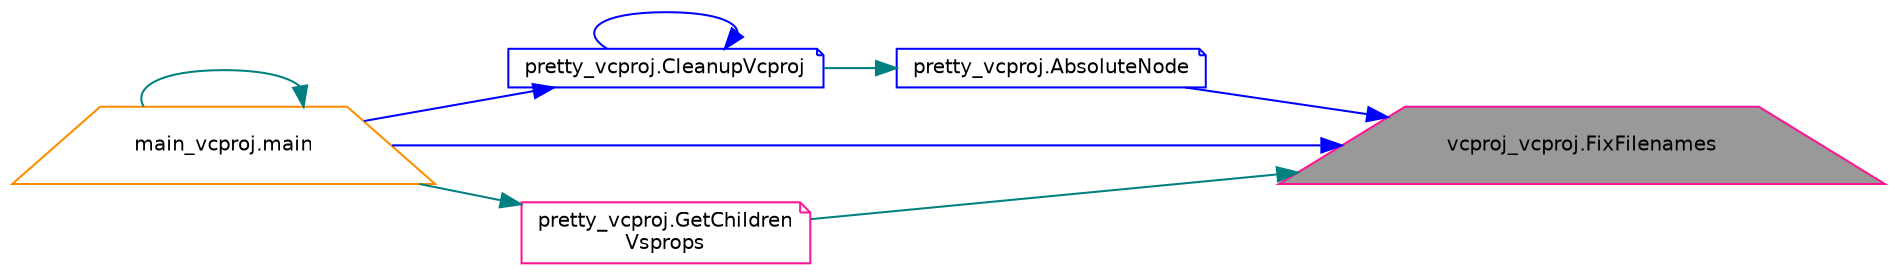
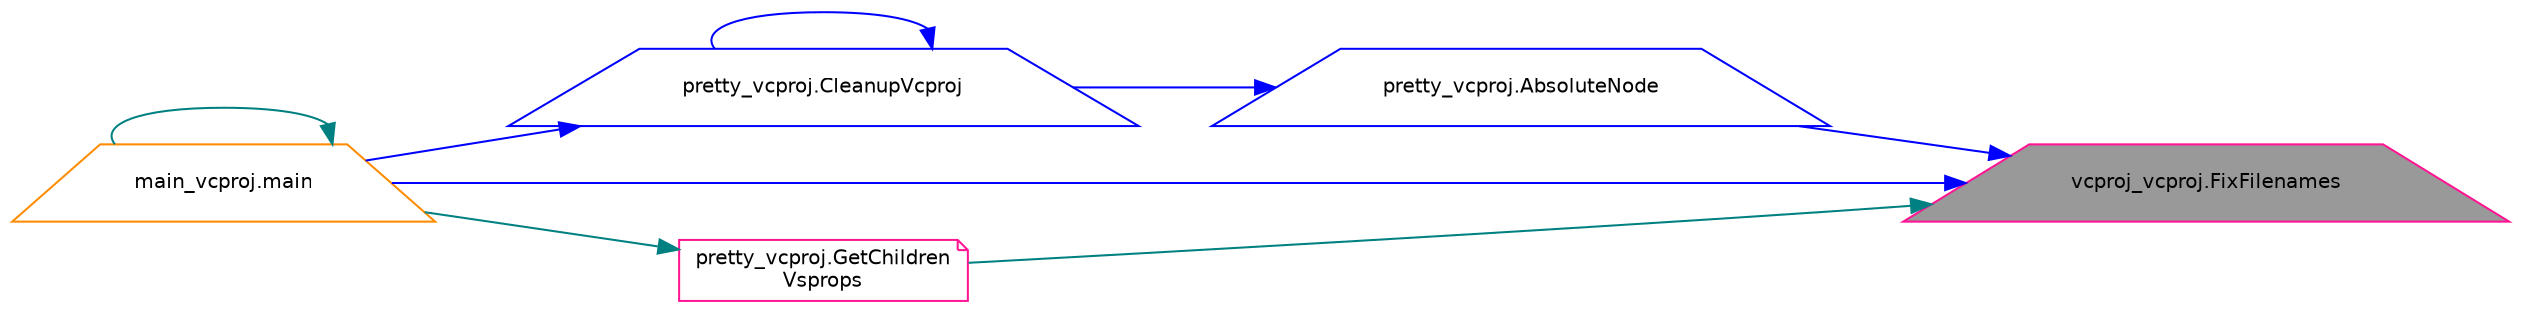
node "pretty_vcproj.CleanupVcproj": shape note -> trapezium
edge "pretty_vcproj.CleanupVcproj" -> "pretty_vcproj.AbsoluteNode": color teal -> blue
node "pretty_vcproj.AbsoluteNode": shape note -> trapezium
